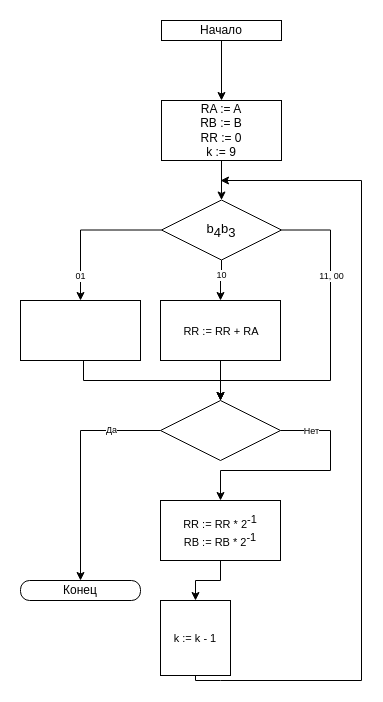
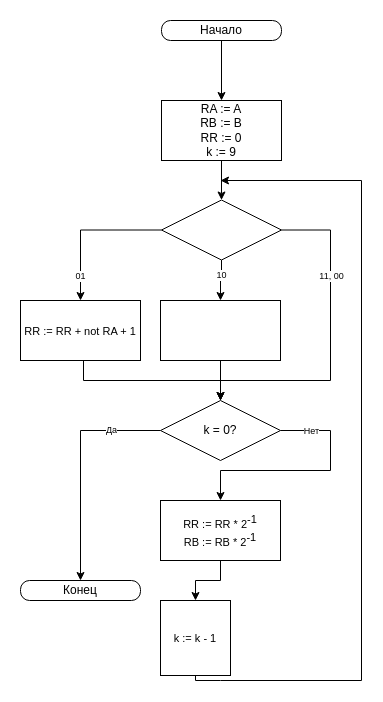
node "Начало": shape rectangle -> rounded rectangle
node "b4b3": removed
node "RR := RR + not RA + 1": added
node "RR := RR + RA": removed
node "k = 0?": added
